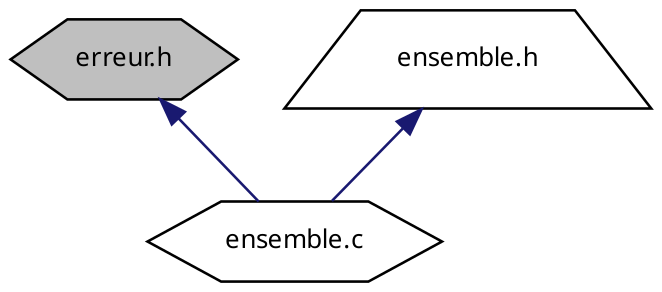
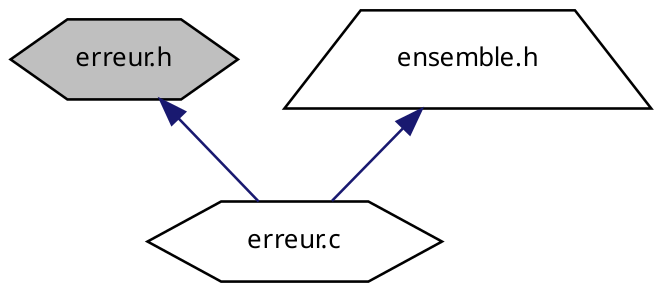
node "ensemble.c": label "ensemble.c" -> "erreur.c"
